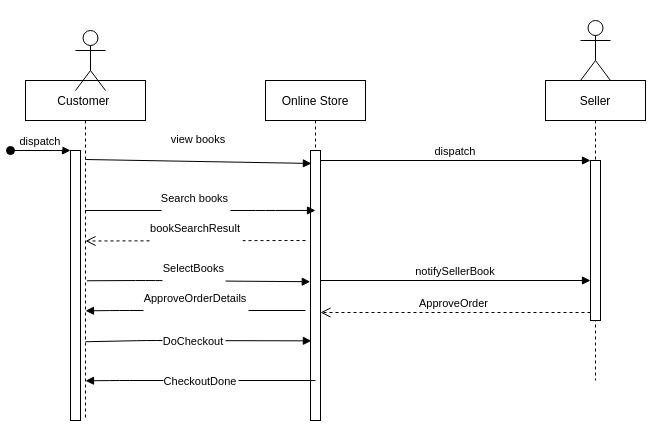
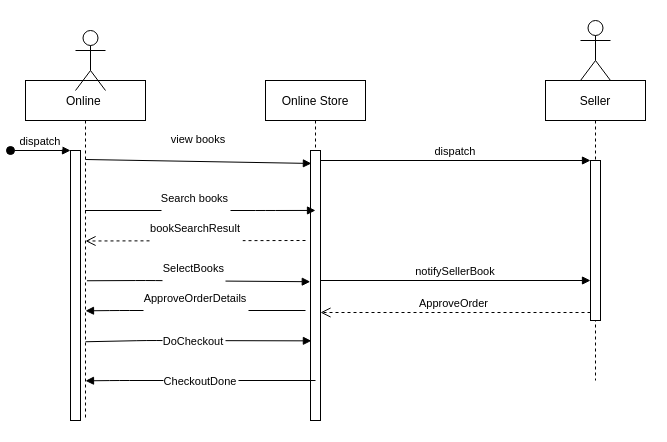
node "Customer": label "Customer" -> "Online"
